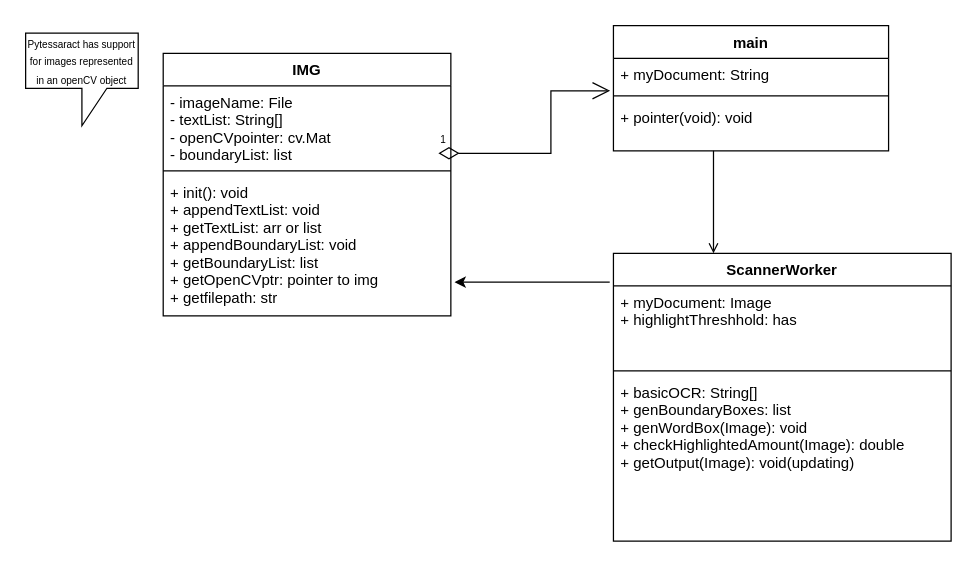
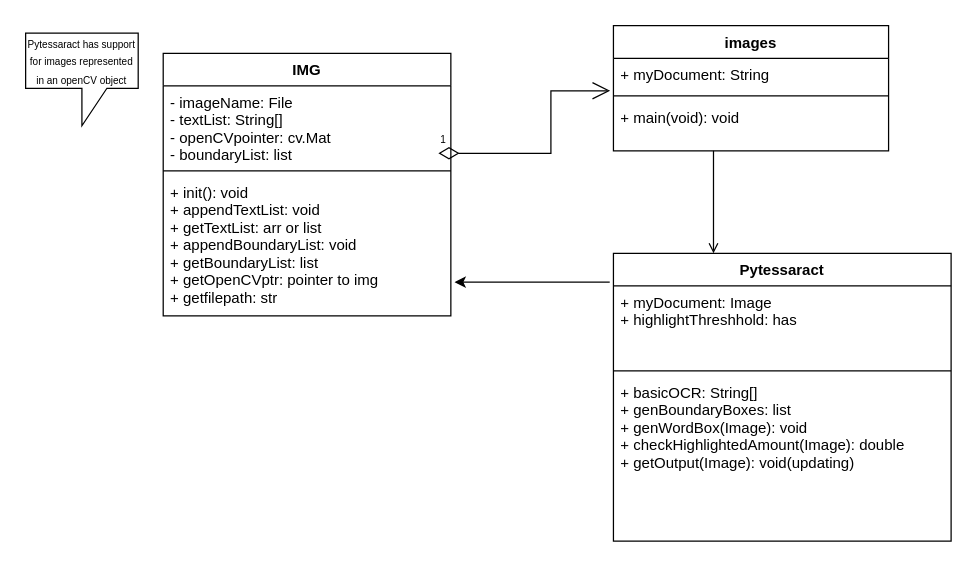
node "main": label "main" -> "images"
node "+ pointer(void): void": label "+ pointer(void): void" -> "+ main(void): void"
node "ScannerWorker": label "ScannerWorker" -> "Pytessaract"
